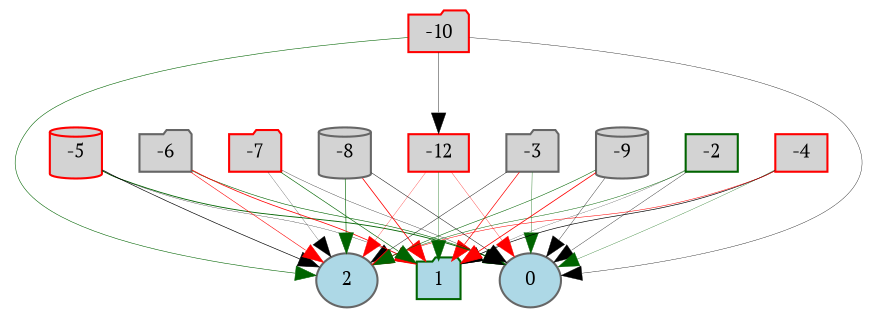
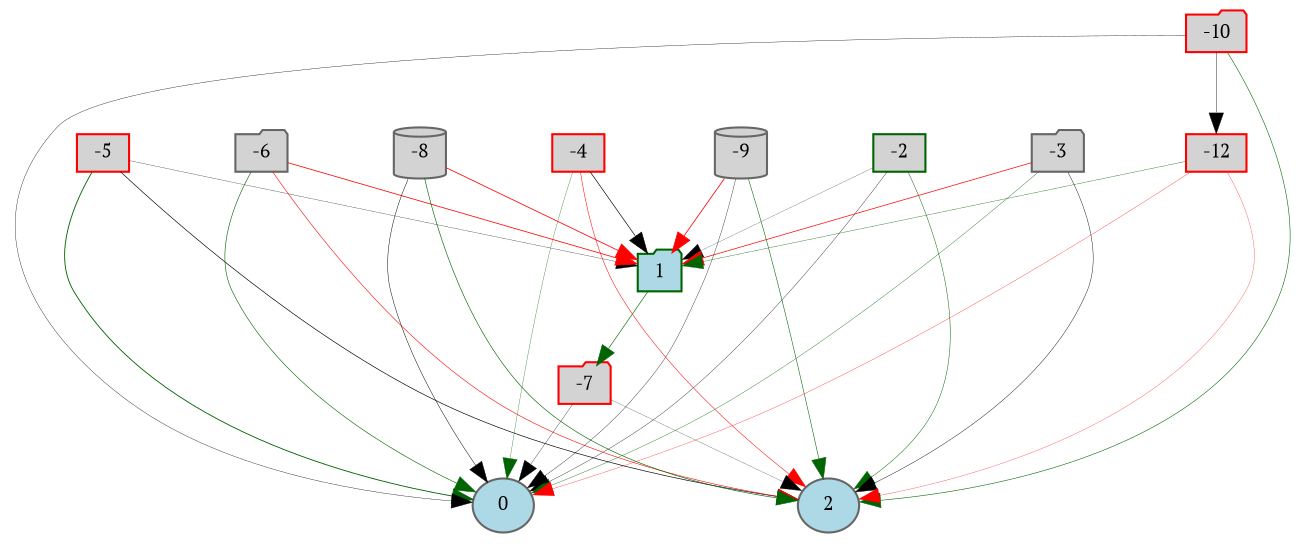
node "-5": shape cylinder -> box
edge "-7" -> "1": reversed
